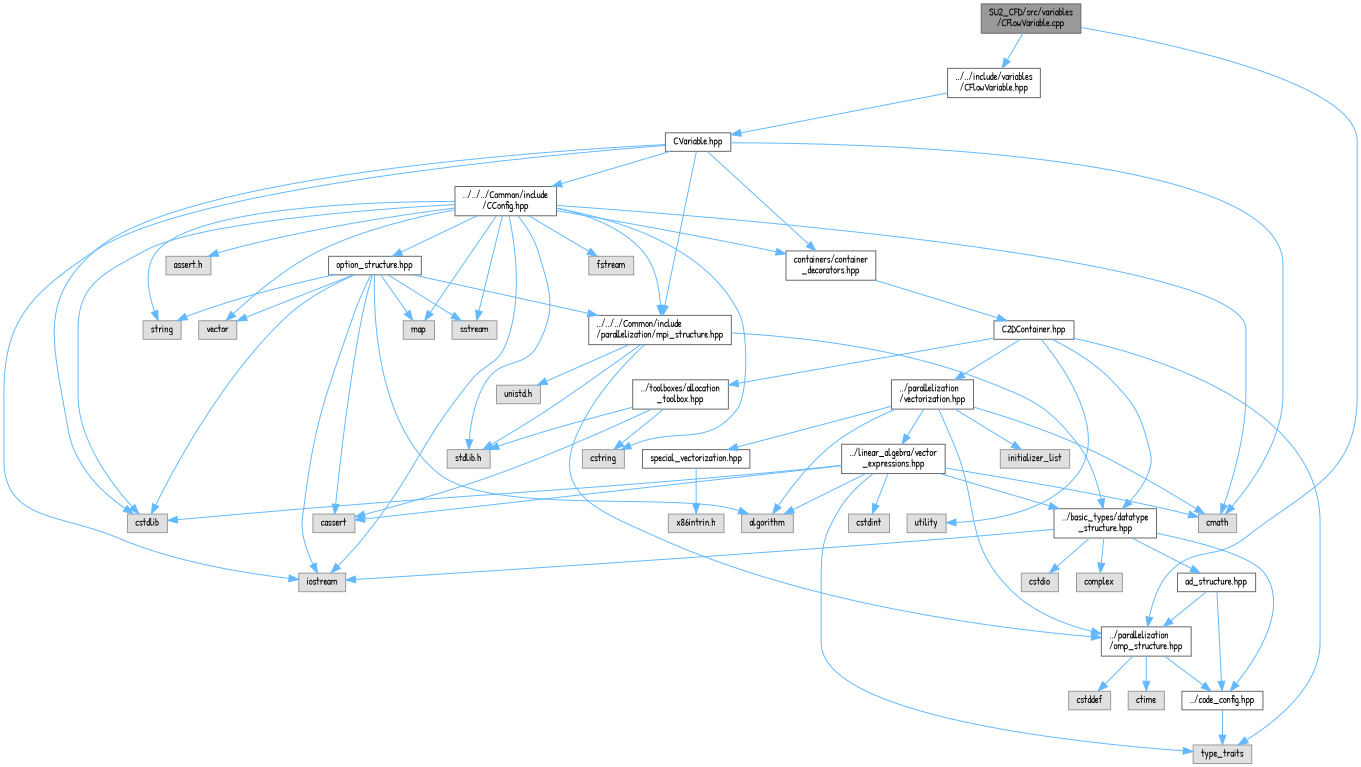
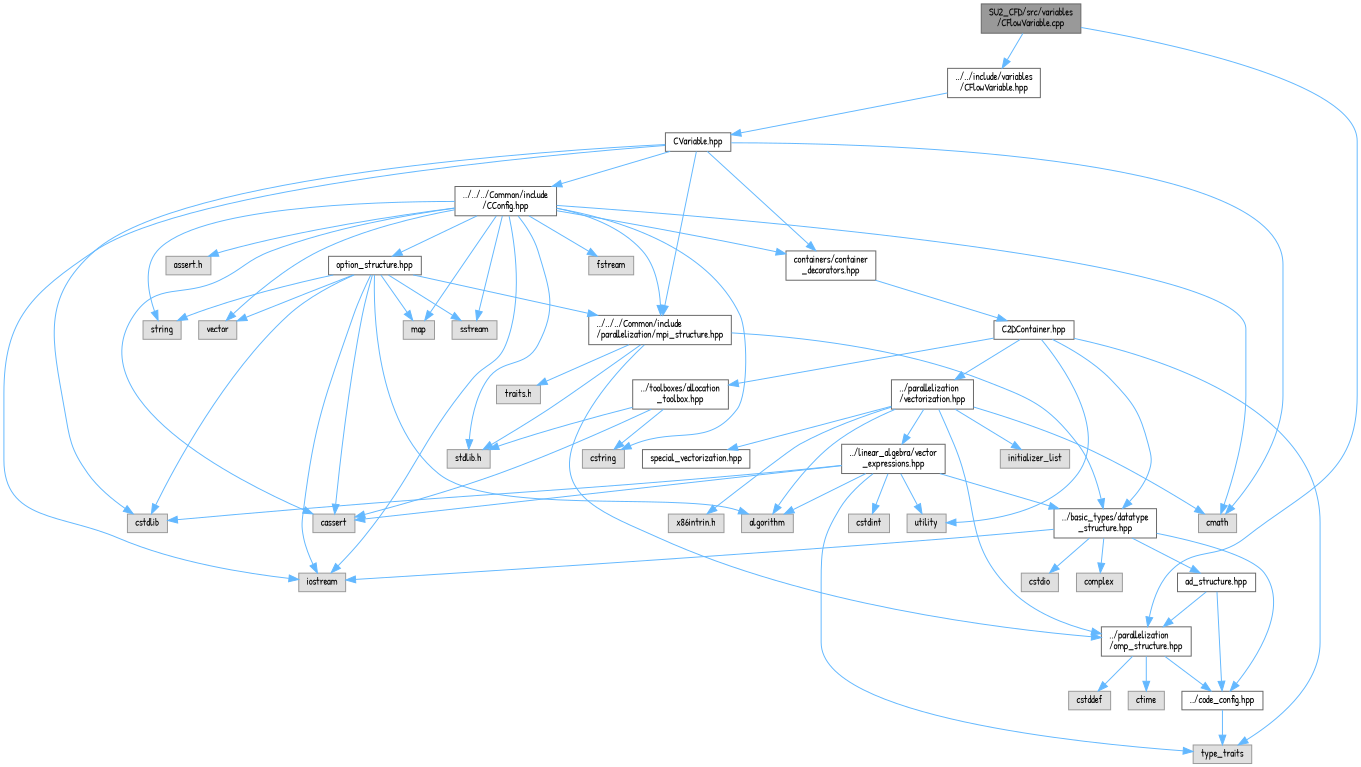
edge "../../../Common/include /CConfig.hpp" -> "cstdlib": now "../../../Common/include /CConfig.hpp" -> "cassert"
node "unistd.h": label "unistd.h" -> "traits.h"
edge "special_vectorization.hpp" -> "x86intrin.h": now "../parallelization /vectorization.hpp" -> "x86intrin.h"
edge "../linear_algebra/vector _expressions.hpp" -> "cmath": now "../linear_algebra/vector _expressions.hpp" -> "utility"
